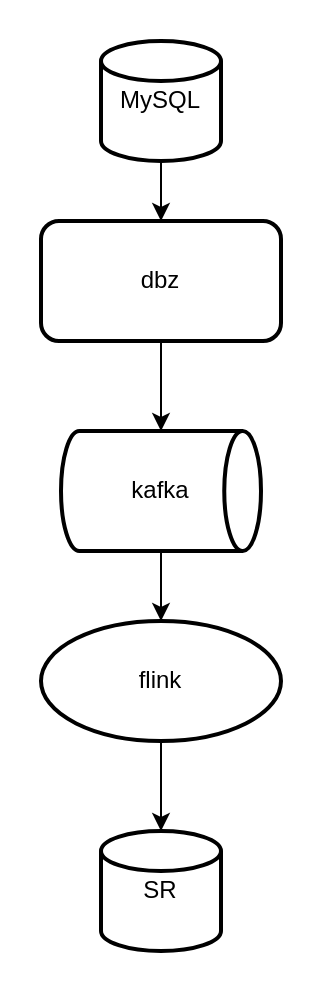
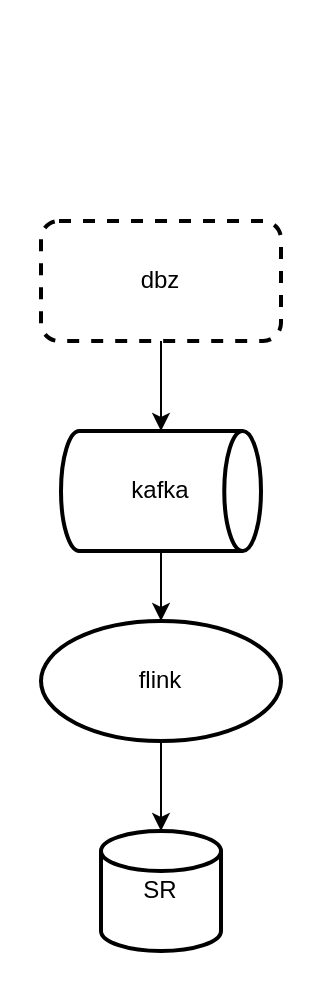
node "MySQL": removed
edge "MySQL" -> "dbz": removed
node "dbz": style solid -> dashed
